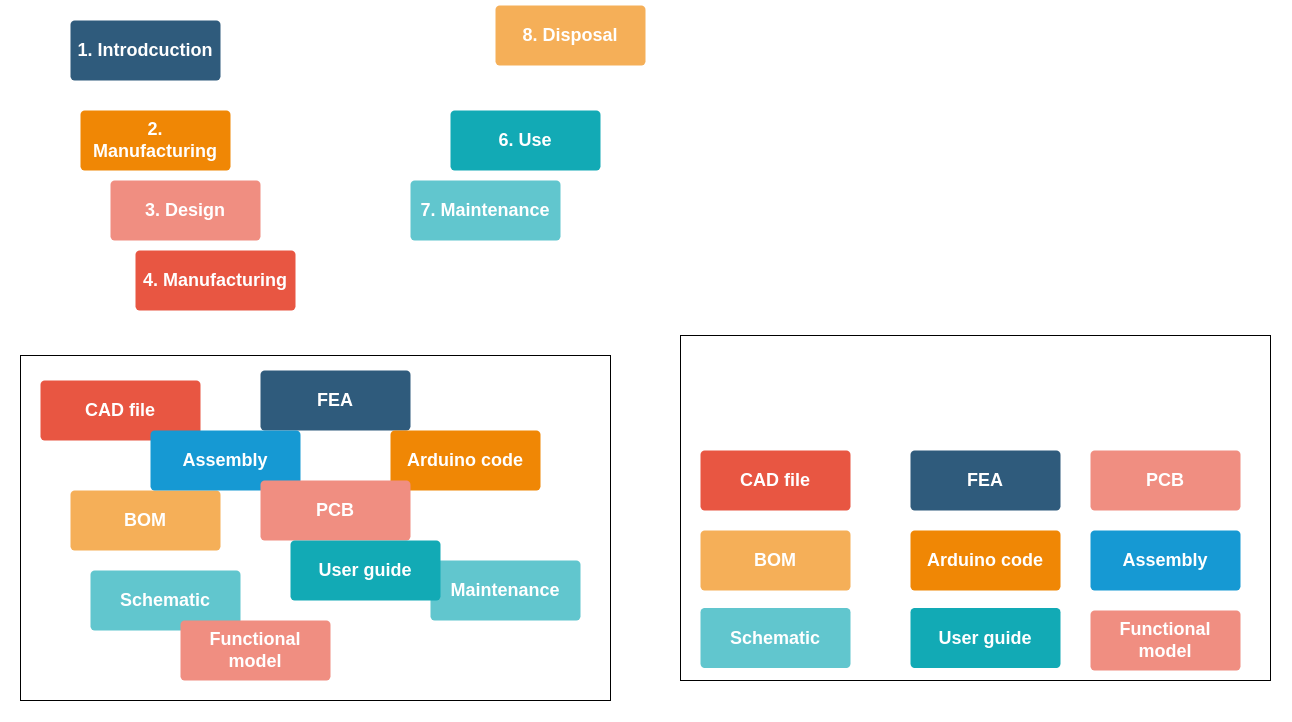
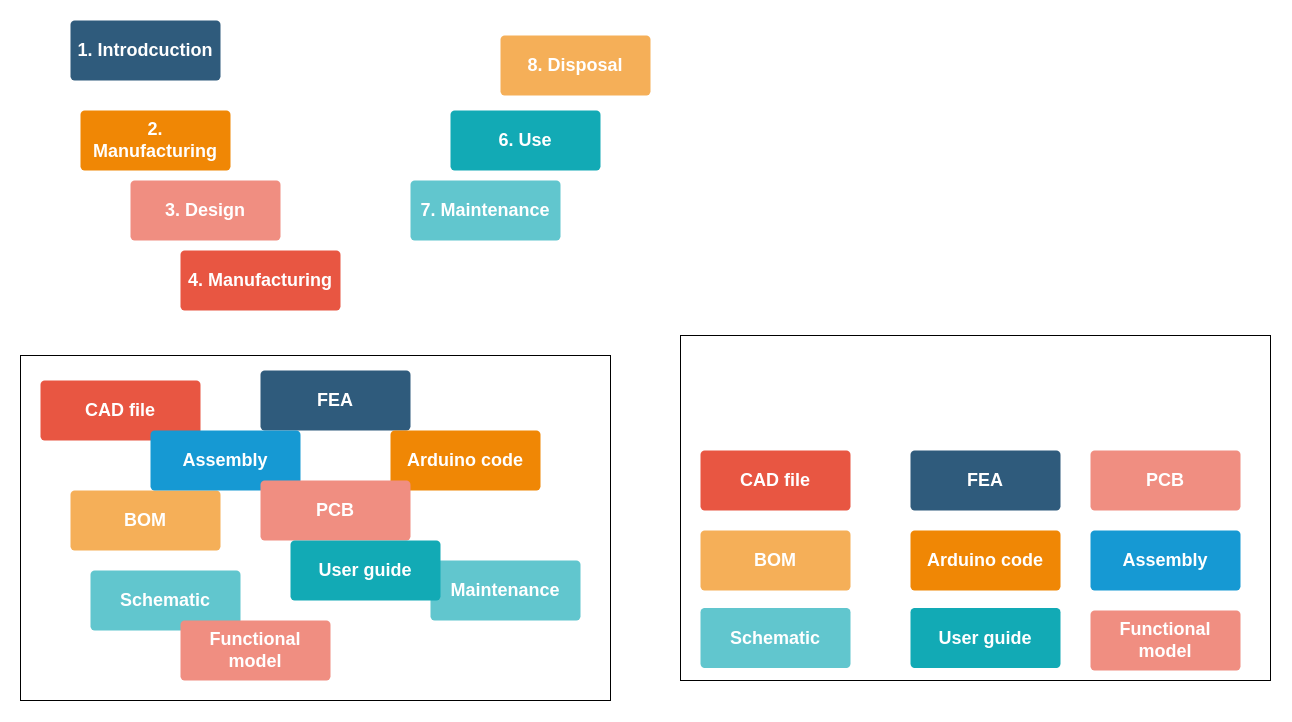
node "8. Disposal": moved (571, 36) -> (576, 66)
node "3. Design": moved (186, 211) -> (206, 211)
node "4. Manufacturing": moved (216, 281) -> (261, 281)
